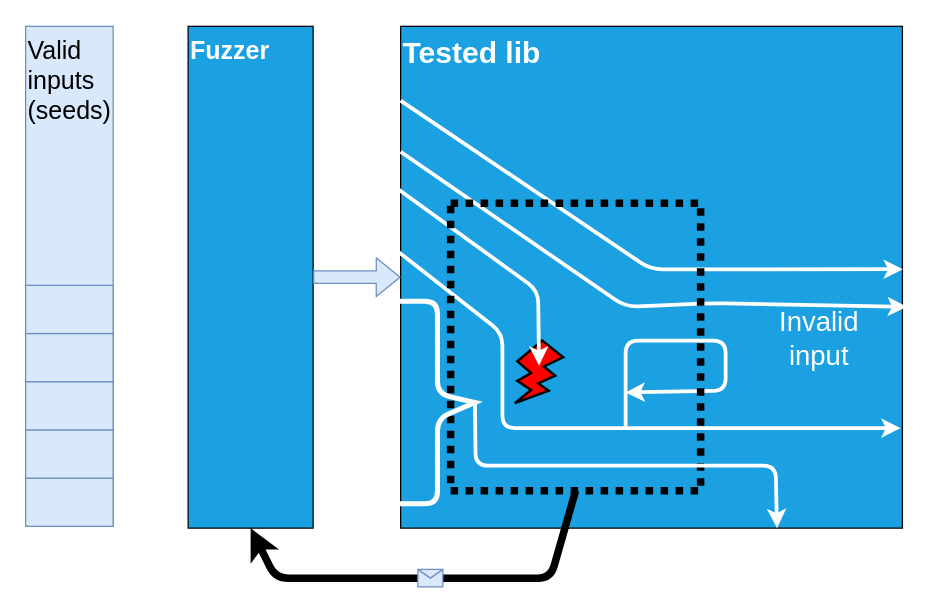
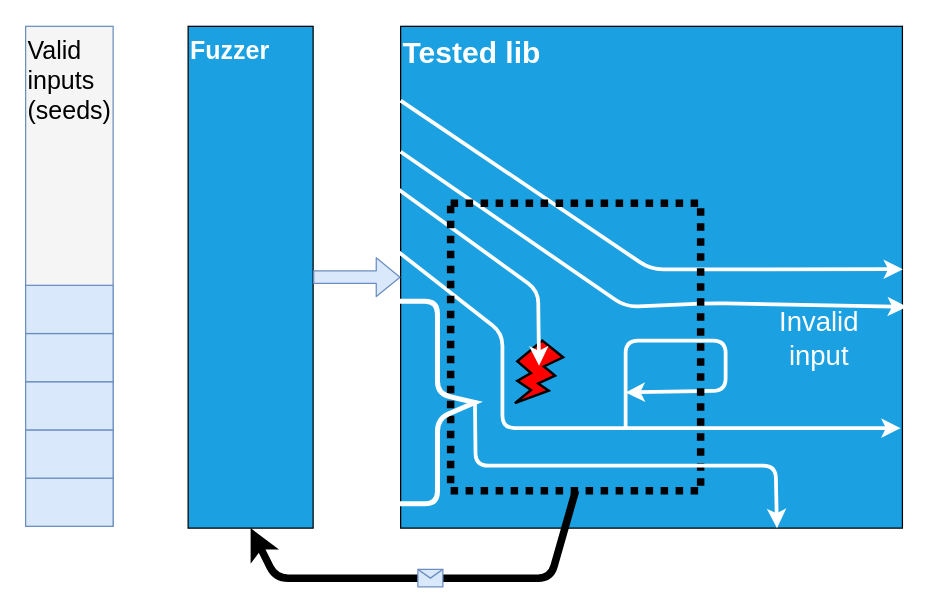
node "Valid inputs (seeds)": fillcolor #dae8fc -> #f5f5f5
